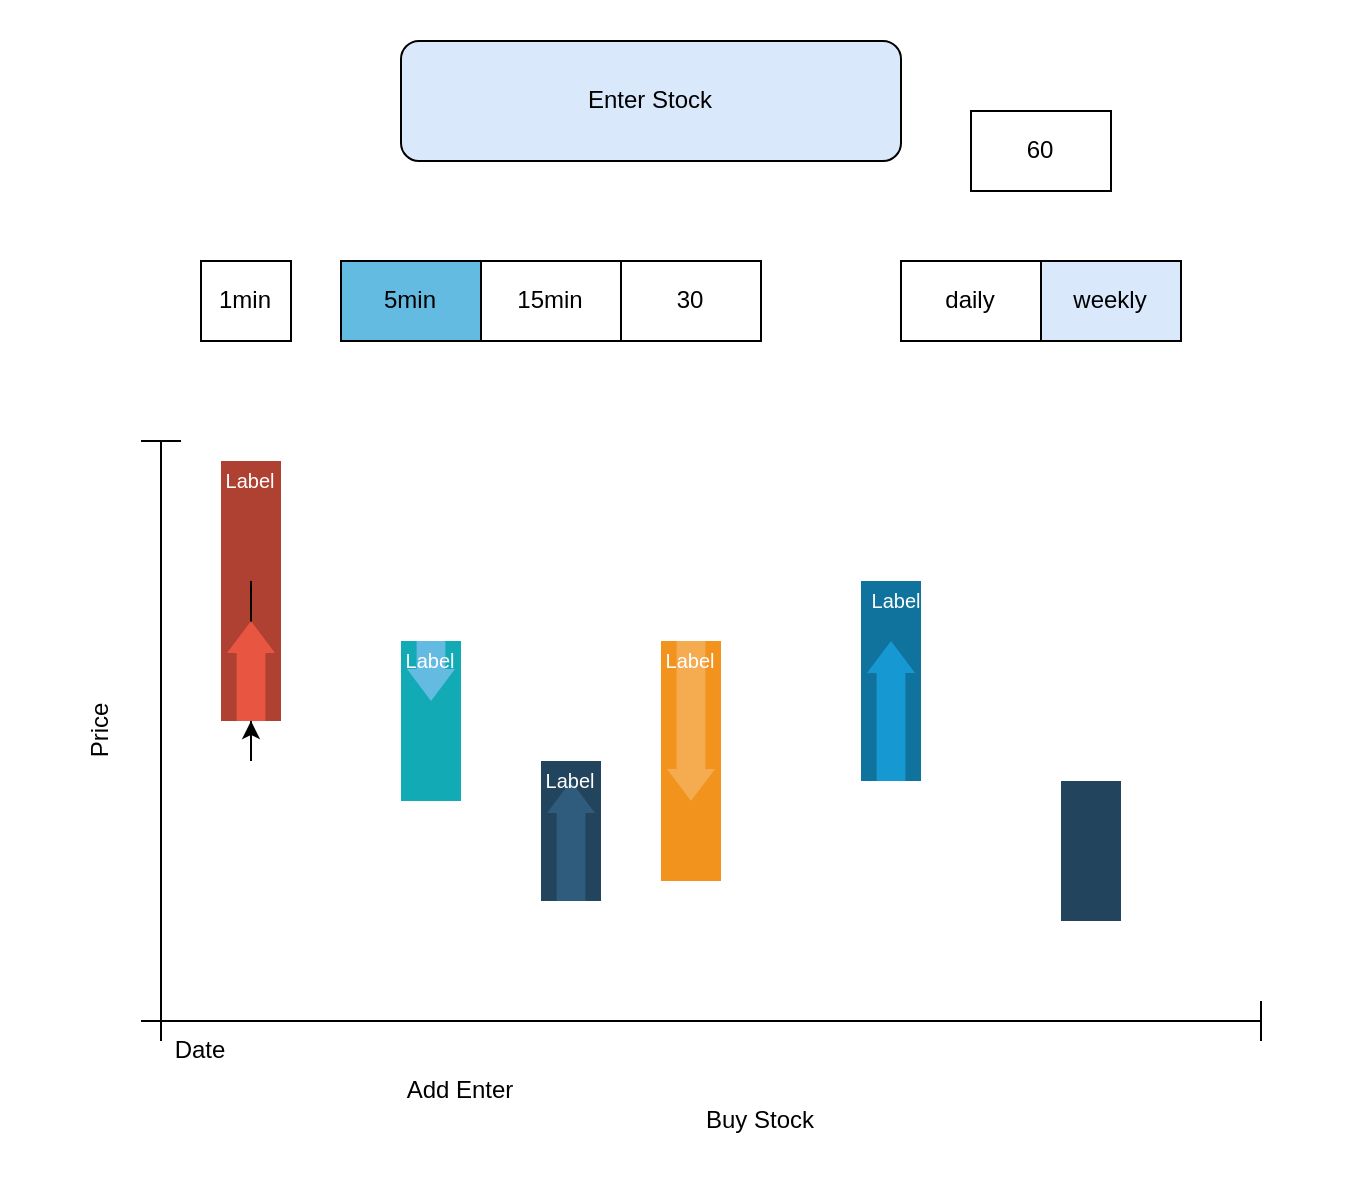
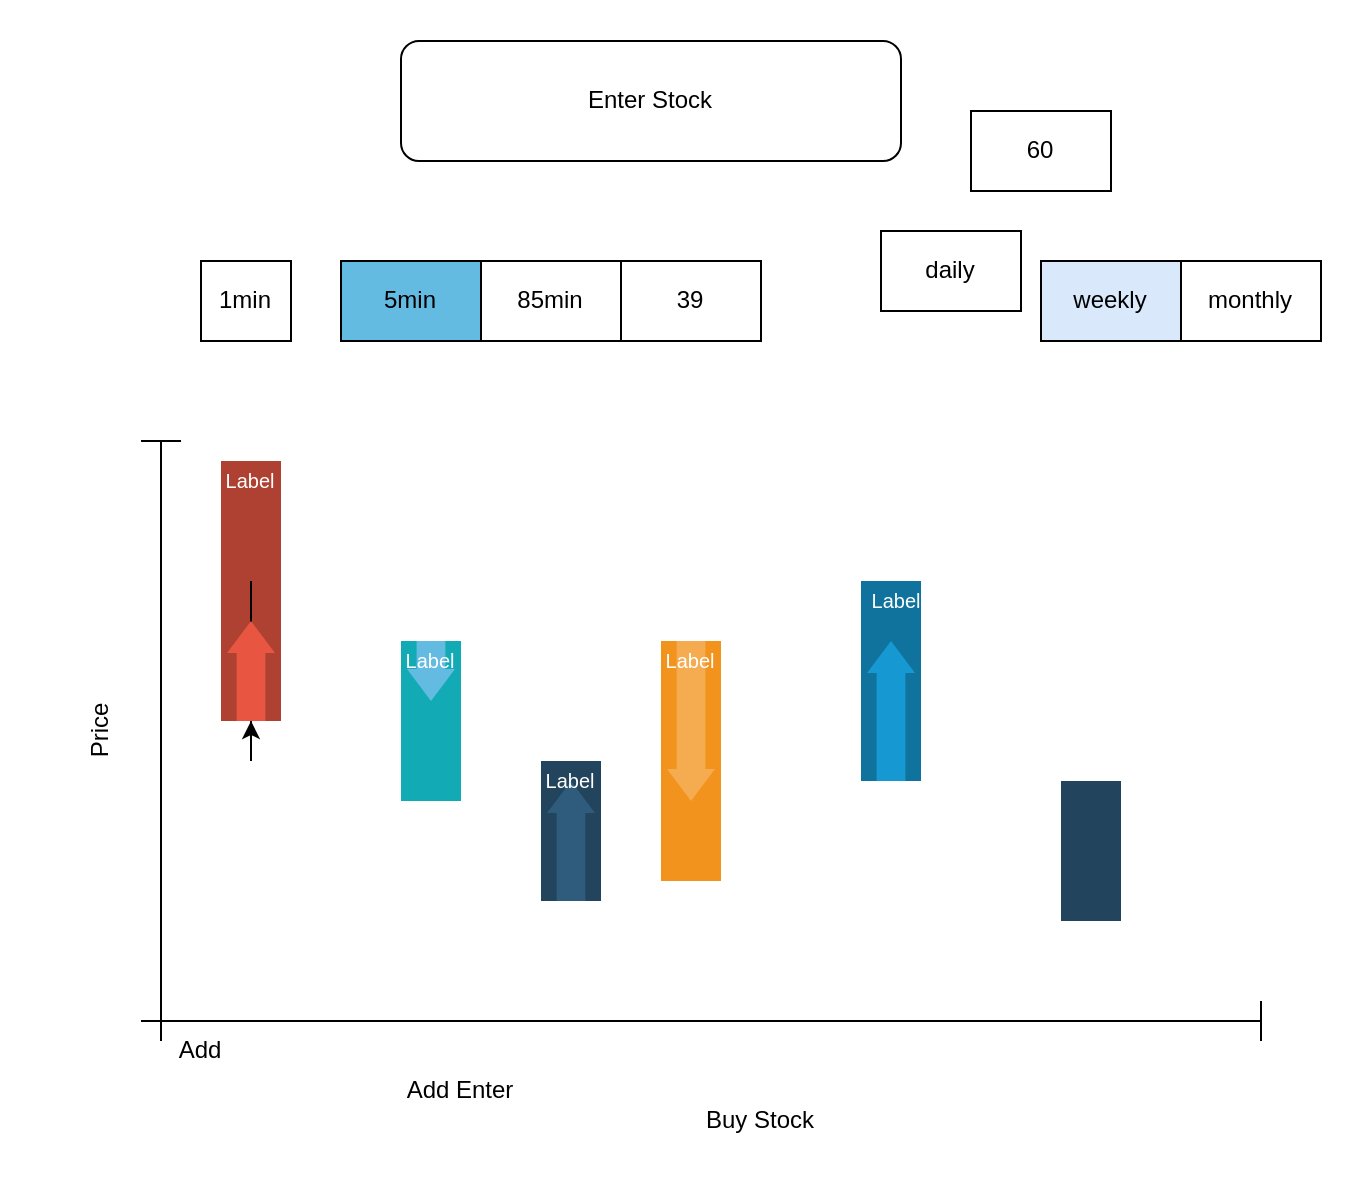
node "Enter Stock": fillcolor #dae8fc -> #ffffff
node "15min": label "15min" -> "85min"
node "30": label "30" -> "39"
node "daily": moved (971, 301) -> (951, 271)
node "monthly": added
node "Date": label "Date" -> "Add"
